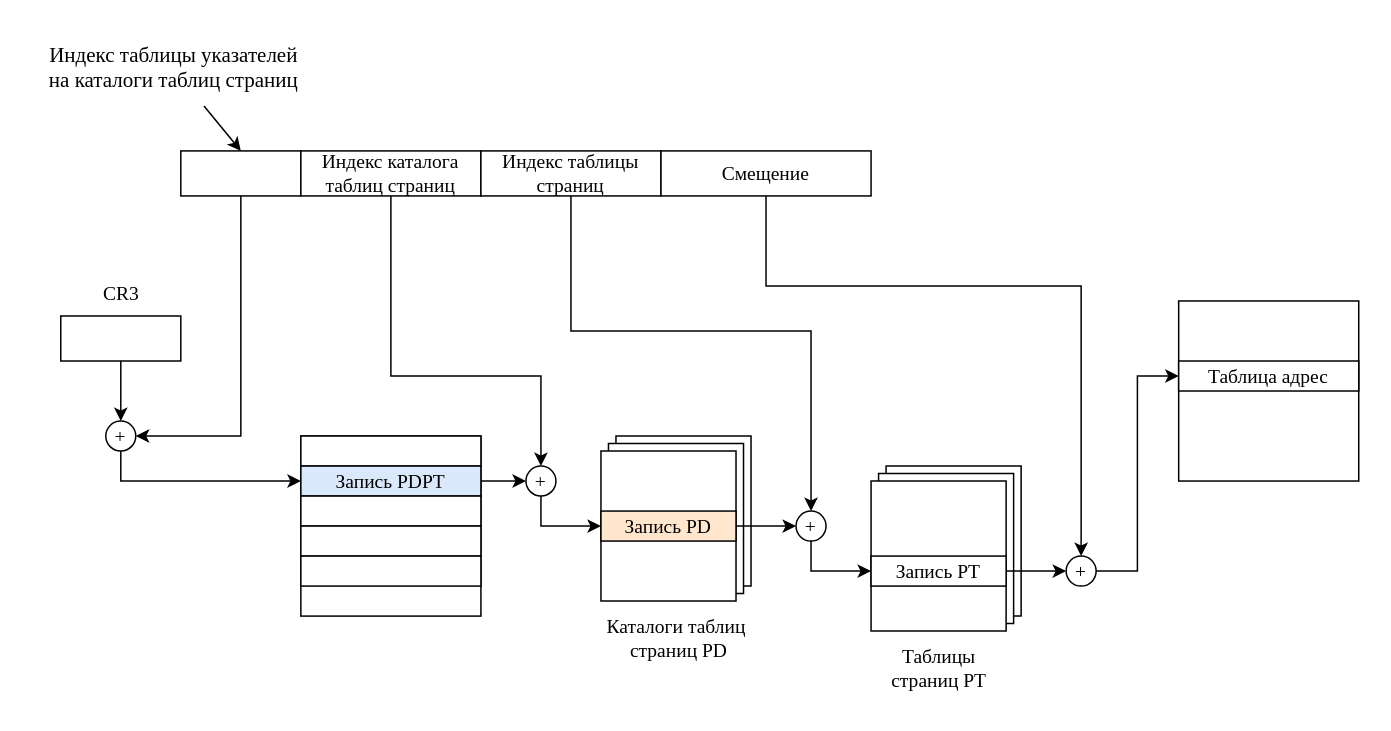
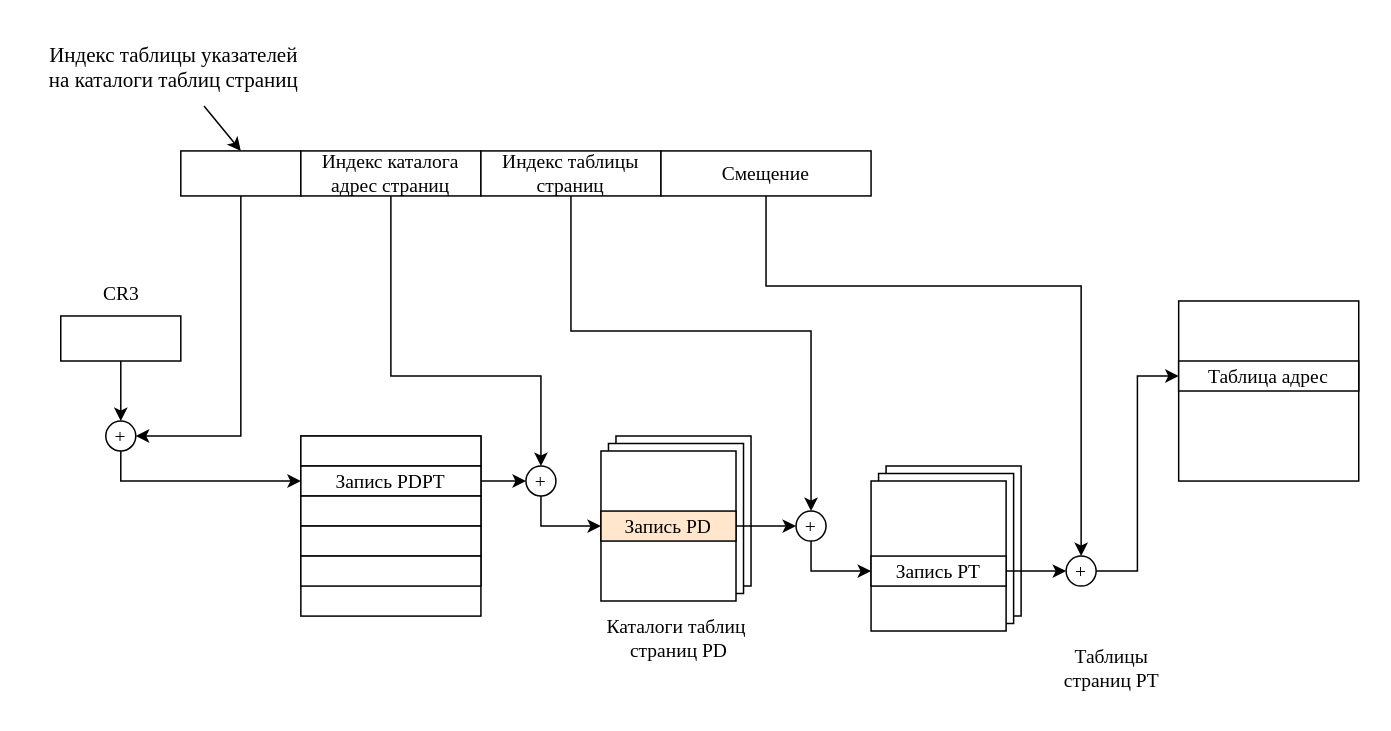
node "Индекс каталога таблиц страниц": label "Индекс каталога таблиц страниц" -> "Индекс каталога адрес страниц"
node "Запись PDPT": fillcolor #dae8fc -> #ffffff
node "Таблицы страниц PT": moved (938, 668) -> (1111, 668)
